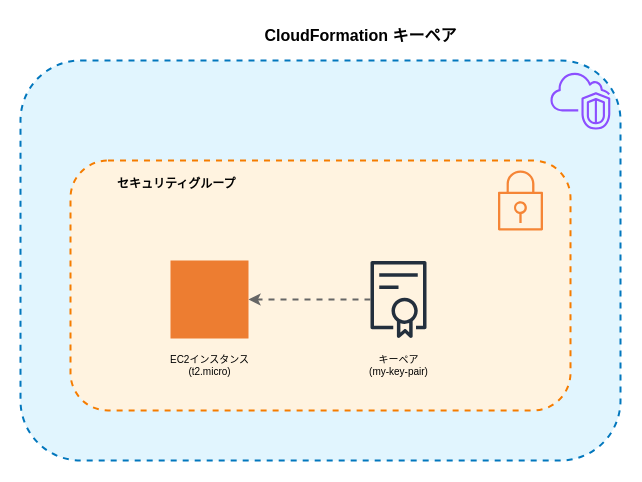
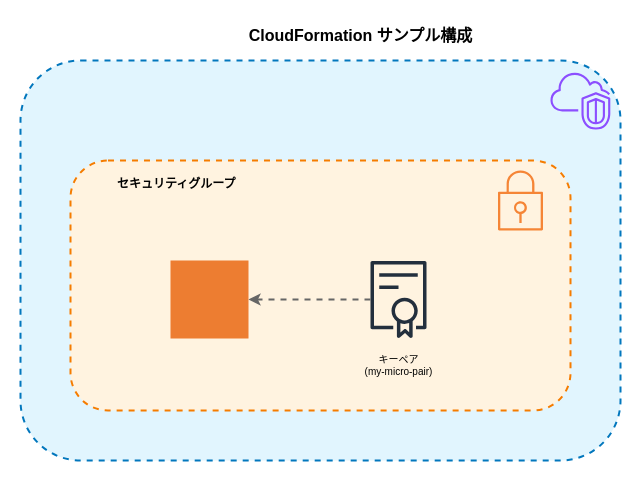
node "CloudFormation キーペア": label "CloudFormation キーペア" -> "CloudFormation サンプル構成"
node "EC2インスタンス (t2.micro)": removed
node "キーペア (my-key-pair)": label "キーペア (my-key-pair)" -> "キーペア (my-micro-pair)"
